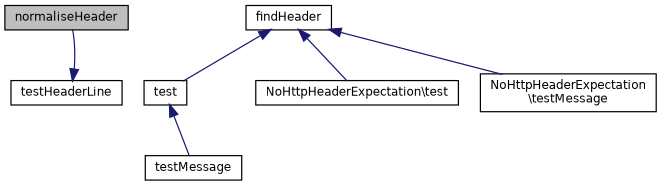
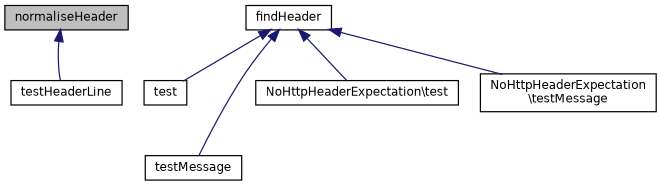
edge "normaliseHeader" -> "testHeaderLine": reversed
edge "testMessage" -> "test": now "testMessage" -> "findHeader"
